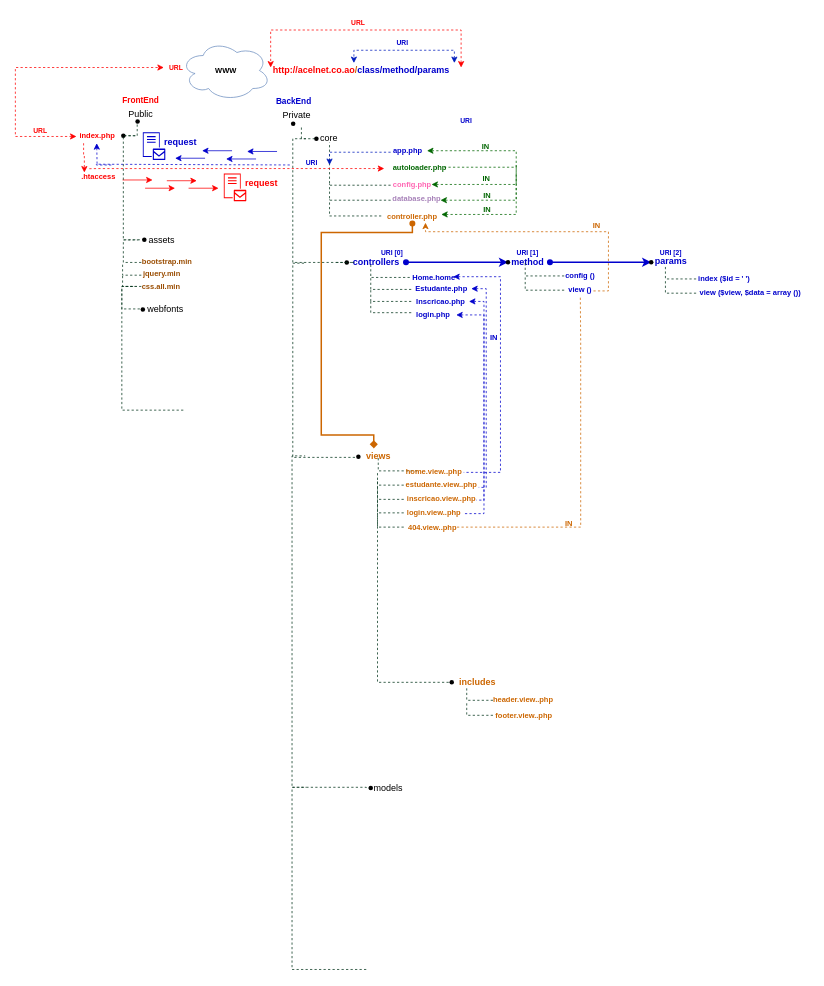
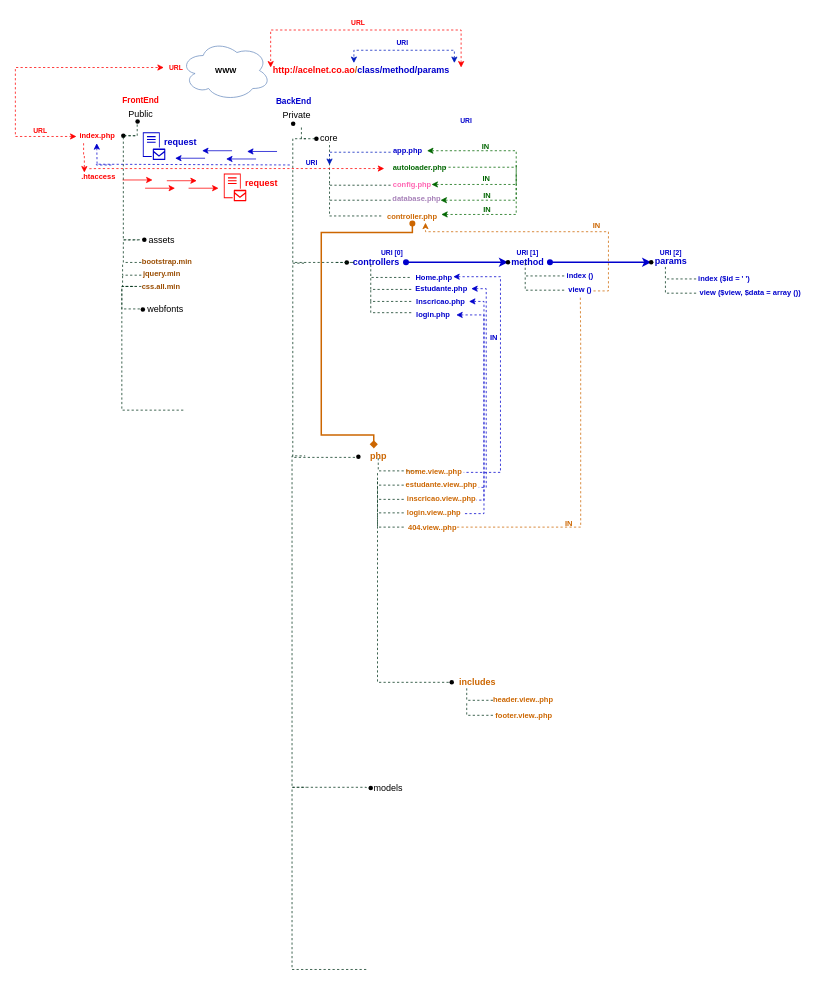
node "config ()": label "config ()" -> "index ()"
node "Home.home": label "Home.home" -> "Home.php"
node "views": label "views" -> "php"
